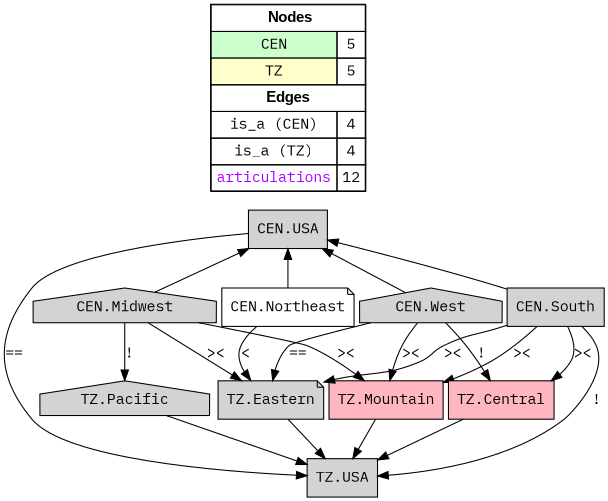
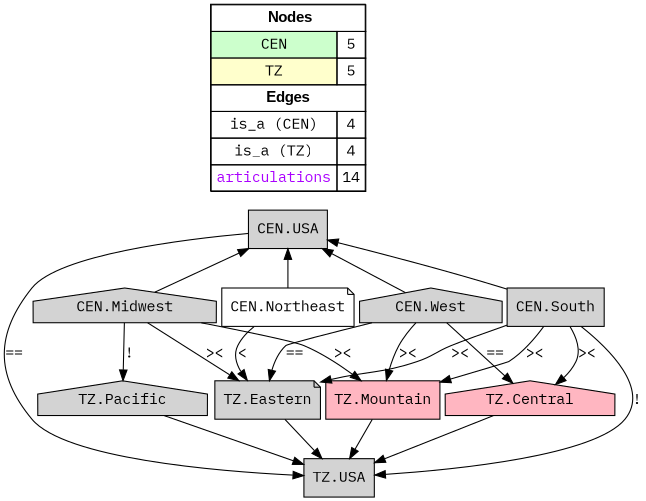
node "Nodes": text "12" -> "14"
edge "CEN.West" -> "TZ.Central": label "!" -> "=="
node "TZ.Central": shape box -> house
